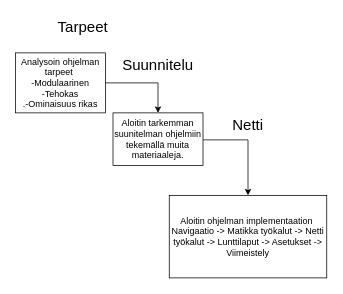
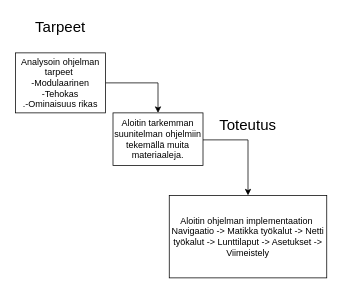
node "Tarpeet": moved (83, 27) -> (60, 27)
node "Suunnitelu": removed
node "Netti": label "Netti" -> "Toteutus"
